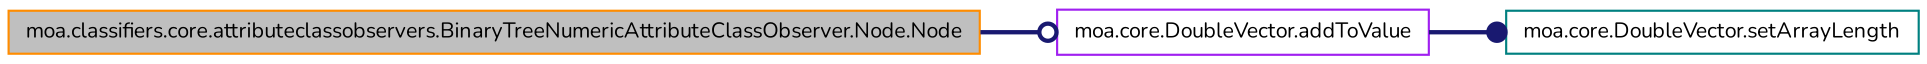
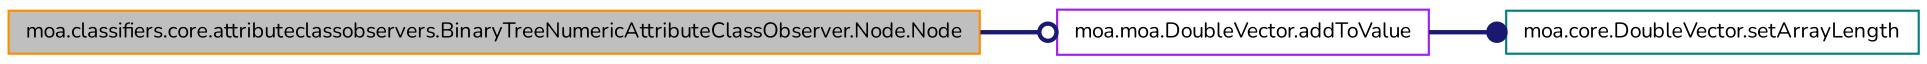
node "moa.core.DoubleVector.addToValue": label "moa.core.DoubleVector.addToValue" -> "moa.moa.DoubleVector.addToValue"
